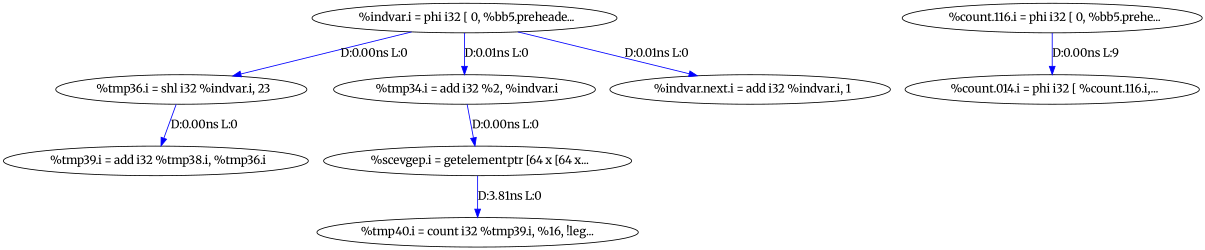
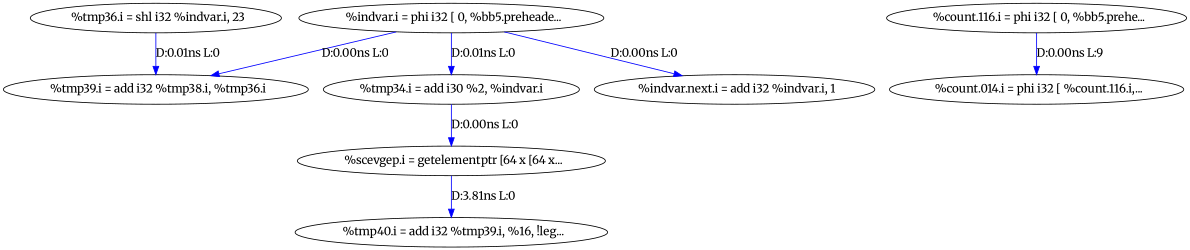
edge "%indvar.i = phi i32 [ 0, %bb5.preheade..." -> "%tmp36.i = shl i32 %indvar.i, 23": now "%indvar.i = phi i32 [ 0, %bb5.preheade..." -> "%tmp39.i = add i32 %tmp38.i, %tmp36.i"
edge "%indvar.i = phi i32 [ 0, %bb5.preheade..." -> "%indvar.next.i = add i32 %indvar.i, 1": label "D:0.01ns L:0" -> "D:0.00ns L:0"
node "%tmp34.i = add i32 %2, %indvar.i": label "%tmp34.i = add i32 %2, %indvar.i" -> "%tmp34.i = add i30 %2, %indvar.i"
edge "%tmp36.i = shl i32 %indvar.i, 23" -> "%tmp39.i = add i32 %tmp38.i, %tmp36.i": label "D:0.00ns L:0" -> "D:0.01ns L:0"
node "%tmp40.i = count i32 %tmp39.i, %16, !leg...": label "%tmp40.i = count i32 %tmp39.i, %16, !leg..." -> "%tmp40.i = add i32 %tmp39.i, %16, !leg..."
